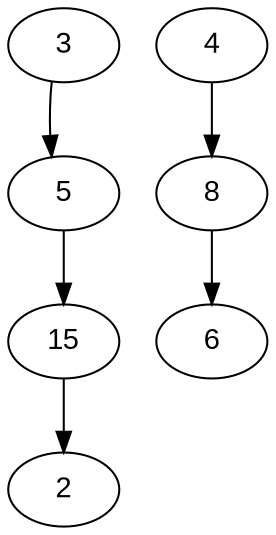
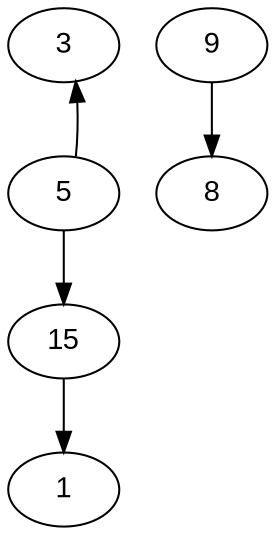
node "4": label "4" -> "9"
edge "3" -> "5": reversed
node "6": removed
node "2": label "2" -> "1"
